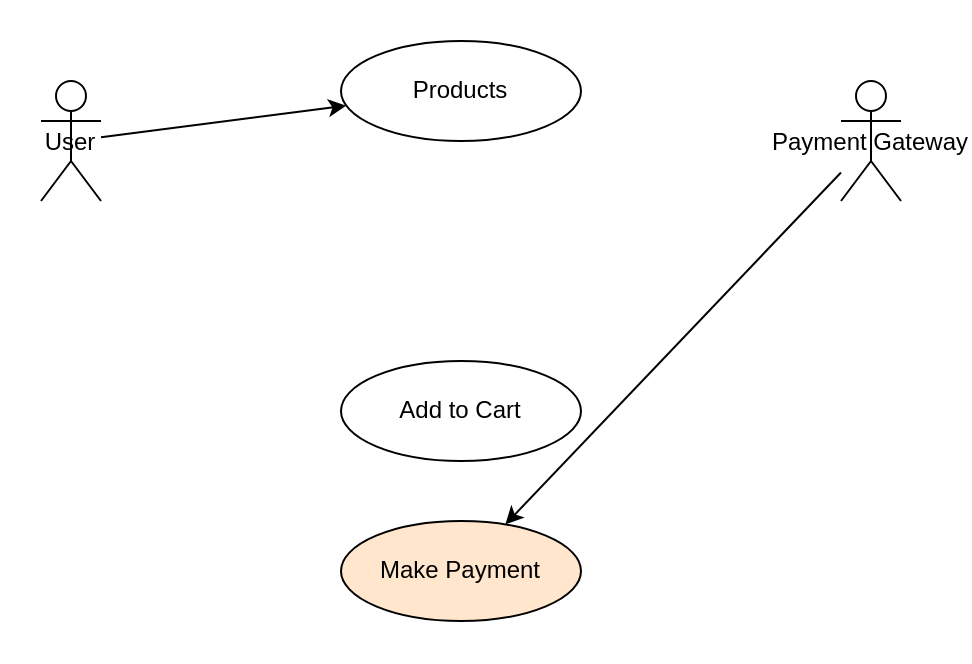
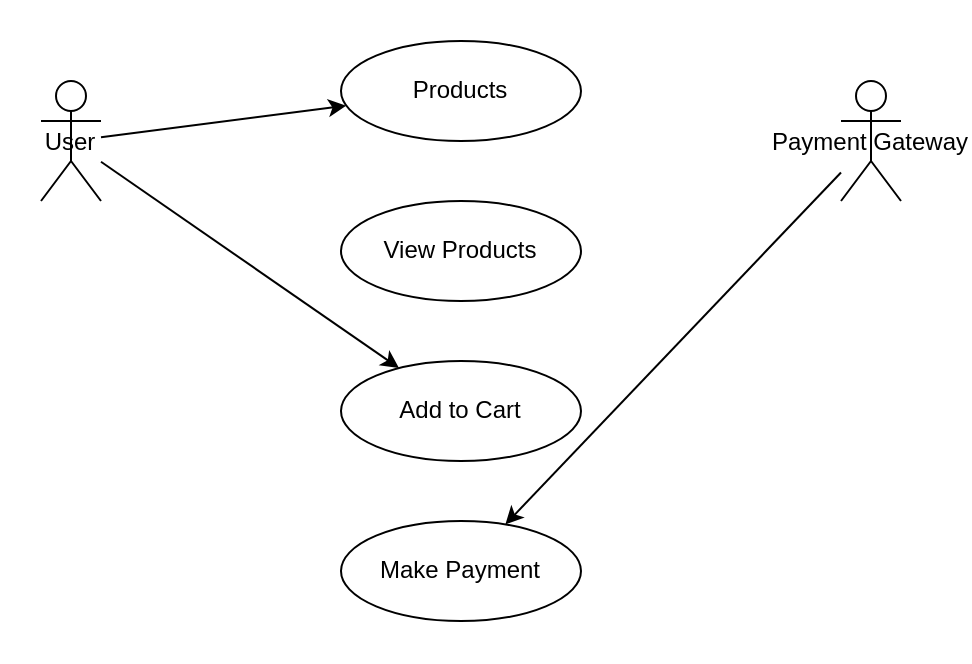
node "View Products": added
edge "User" -> "Add to Cart": added
node "Make Payment": fillcolor #ffe6cc -> #ffffff
